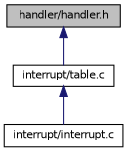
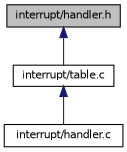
node "handler/handler.h": label "handler/handler.h" -> "interrupt/handler.h"
node "interrupt/interrupt.c": label "interrupt/interrupt.c" -> "interrupt/handler.c"
